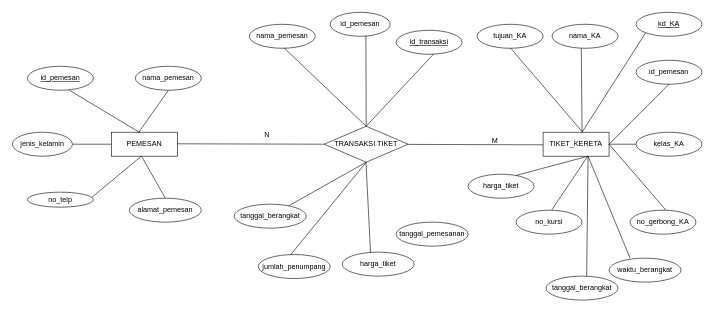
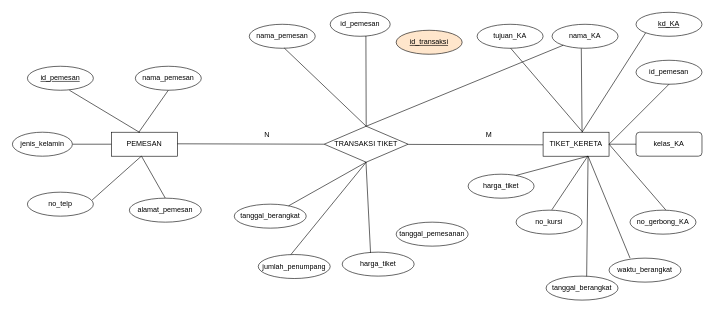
node "id_transaksi": fillcolor #ffffff -> #ffe6cc
edge "id_transaksi" -- "TRANSAKSI TIKET": now "nama_KA" -- "TRANSAKSI TIKET"
node "M": moved (495, 141) -> (489, 135)
node "kelas_KA": shape ellipse -> rounded rectangle
node "no_telp": size 66x15 -> 66x24
